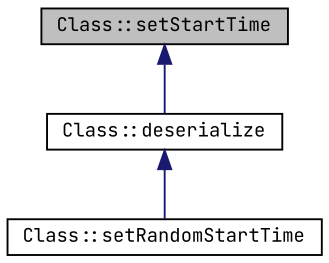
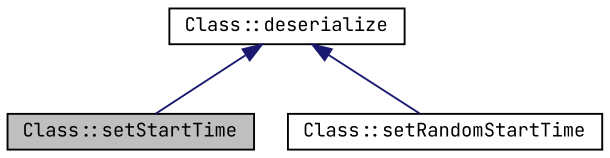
edge "Class::deserialize" -> "Class::setStartTime": reversed
